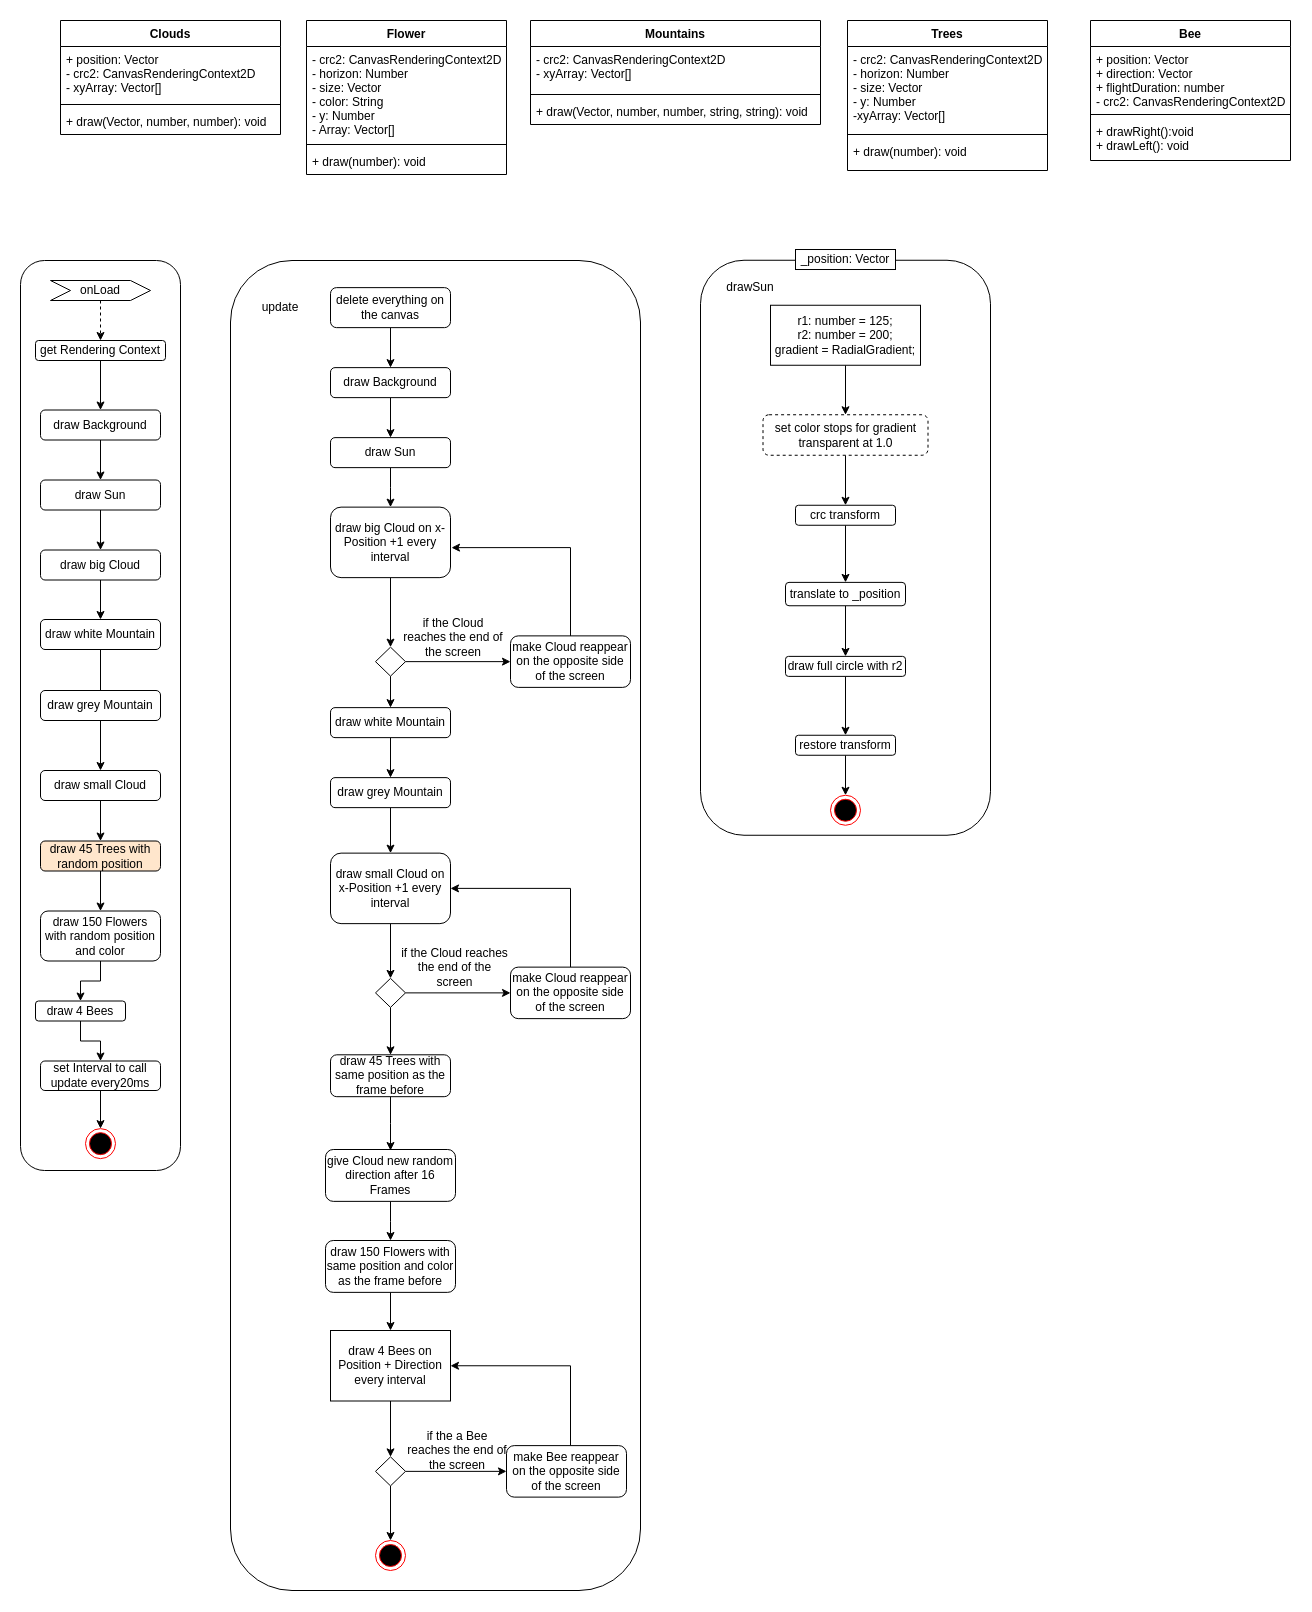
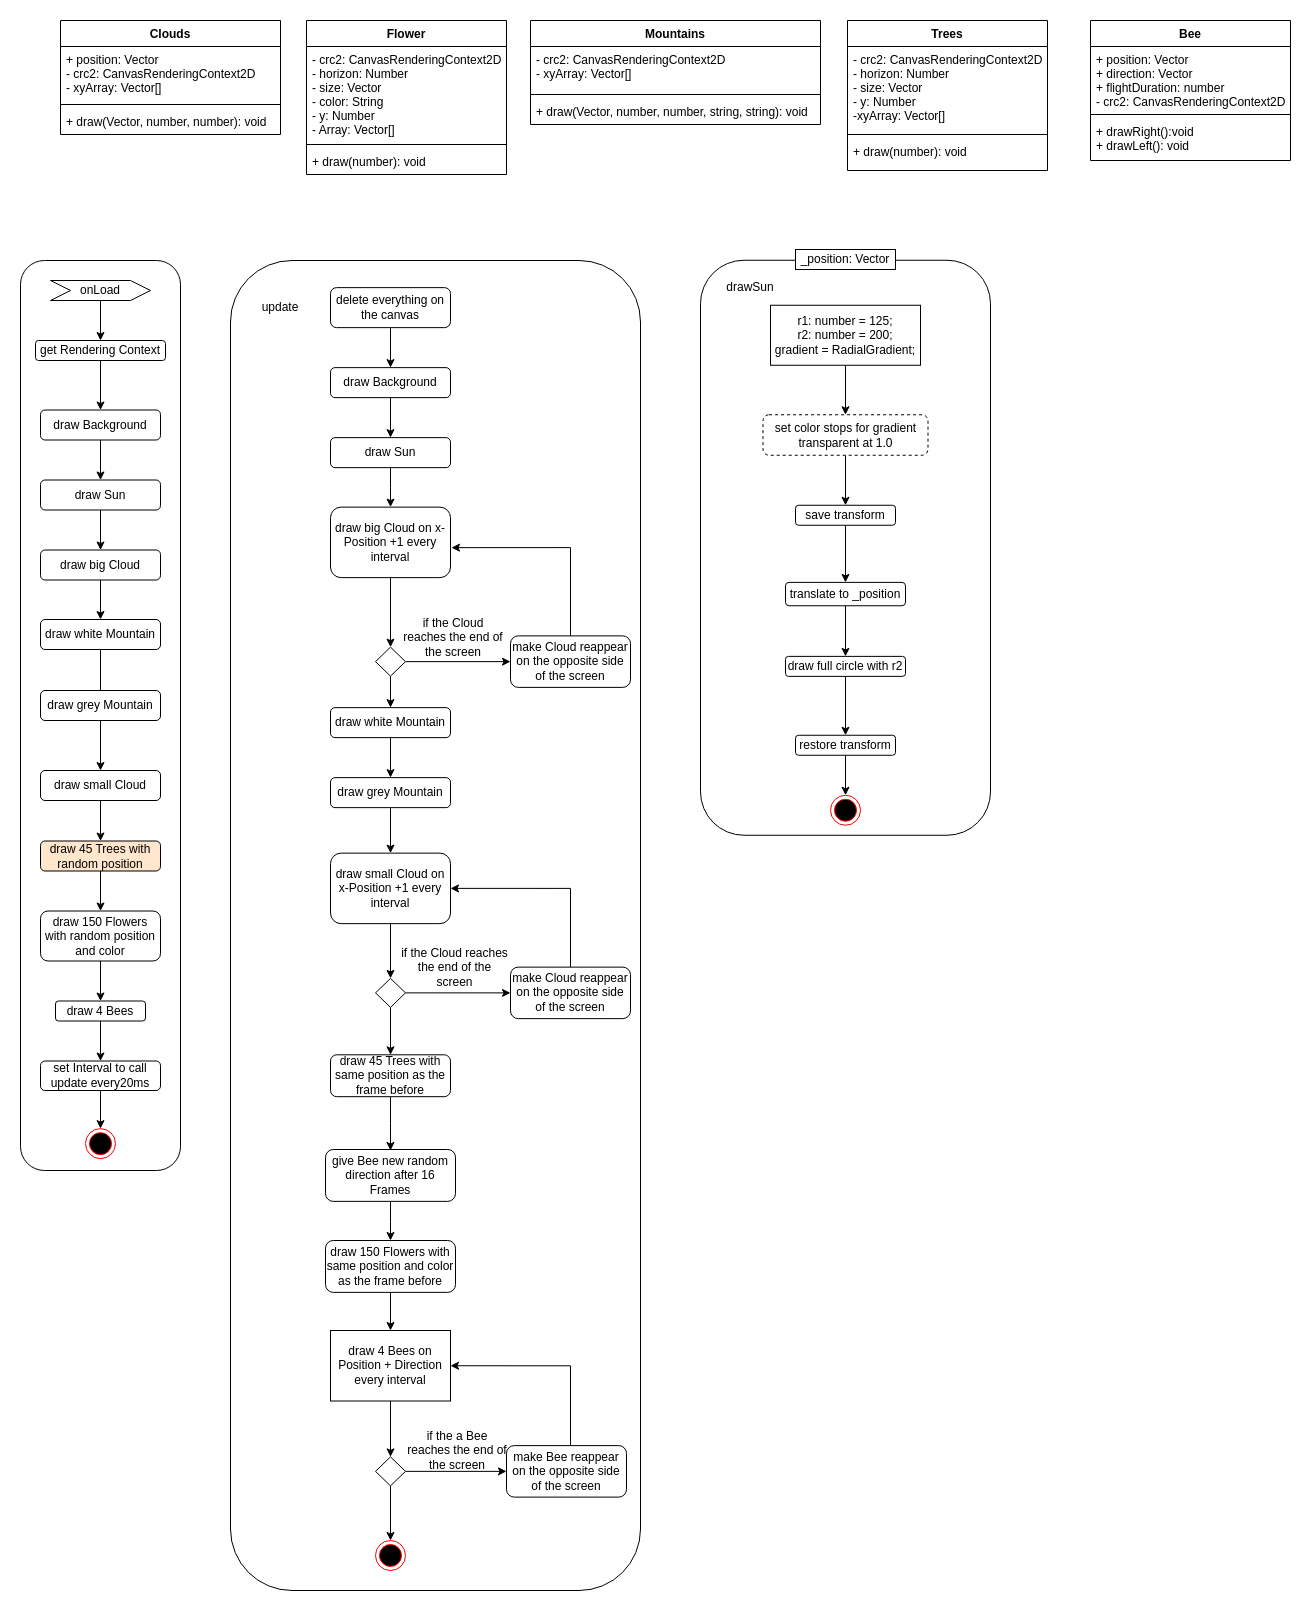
edge "onLoad" -> "get Rendering Context": style dashed -> solid
node "crc transform": label "crc transform" -> "save transform"
node "draw 4 Bees": moved (81, 1011) -> (101, 1011)
node "give Cloud new random direction after 16 Frames": label "give Cloud new random direction after 16 Frames" -> "give Bee new random direction after 16 Frames"
